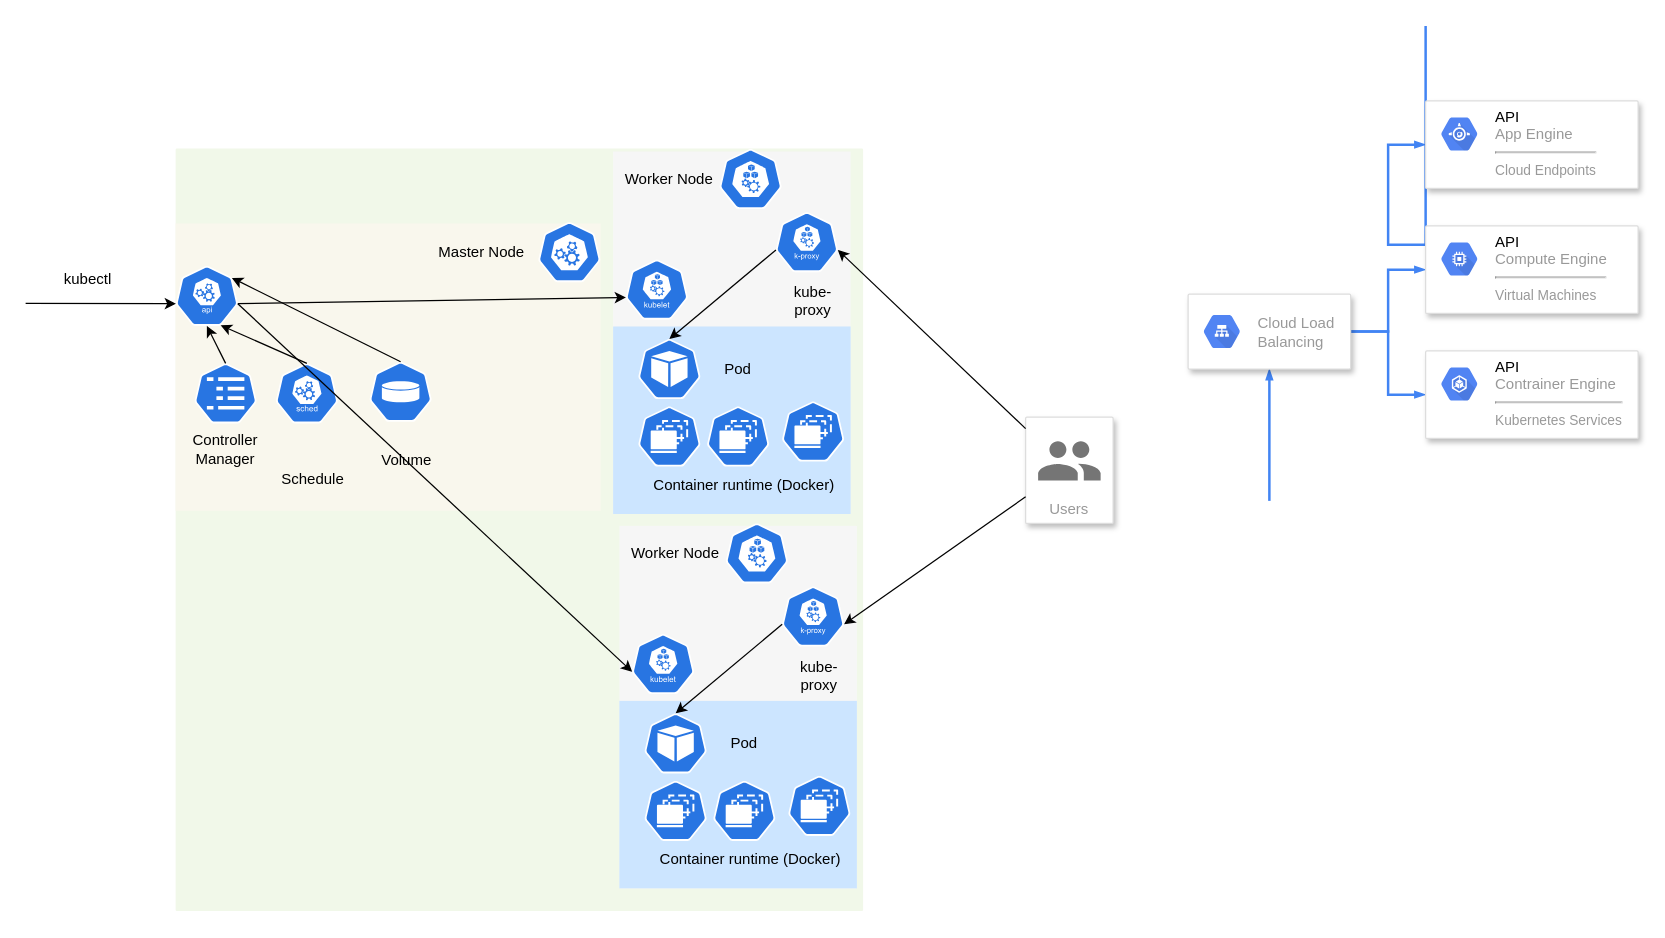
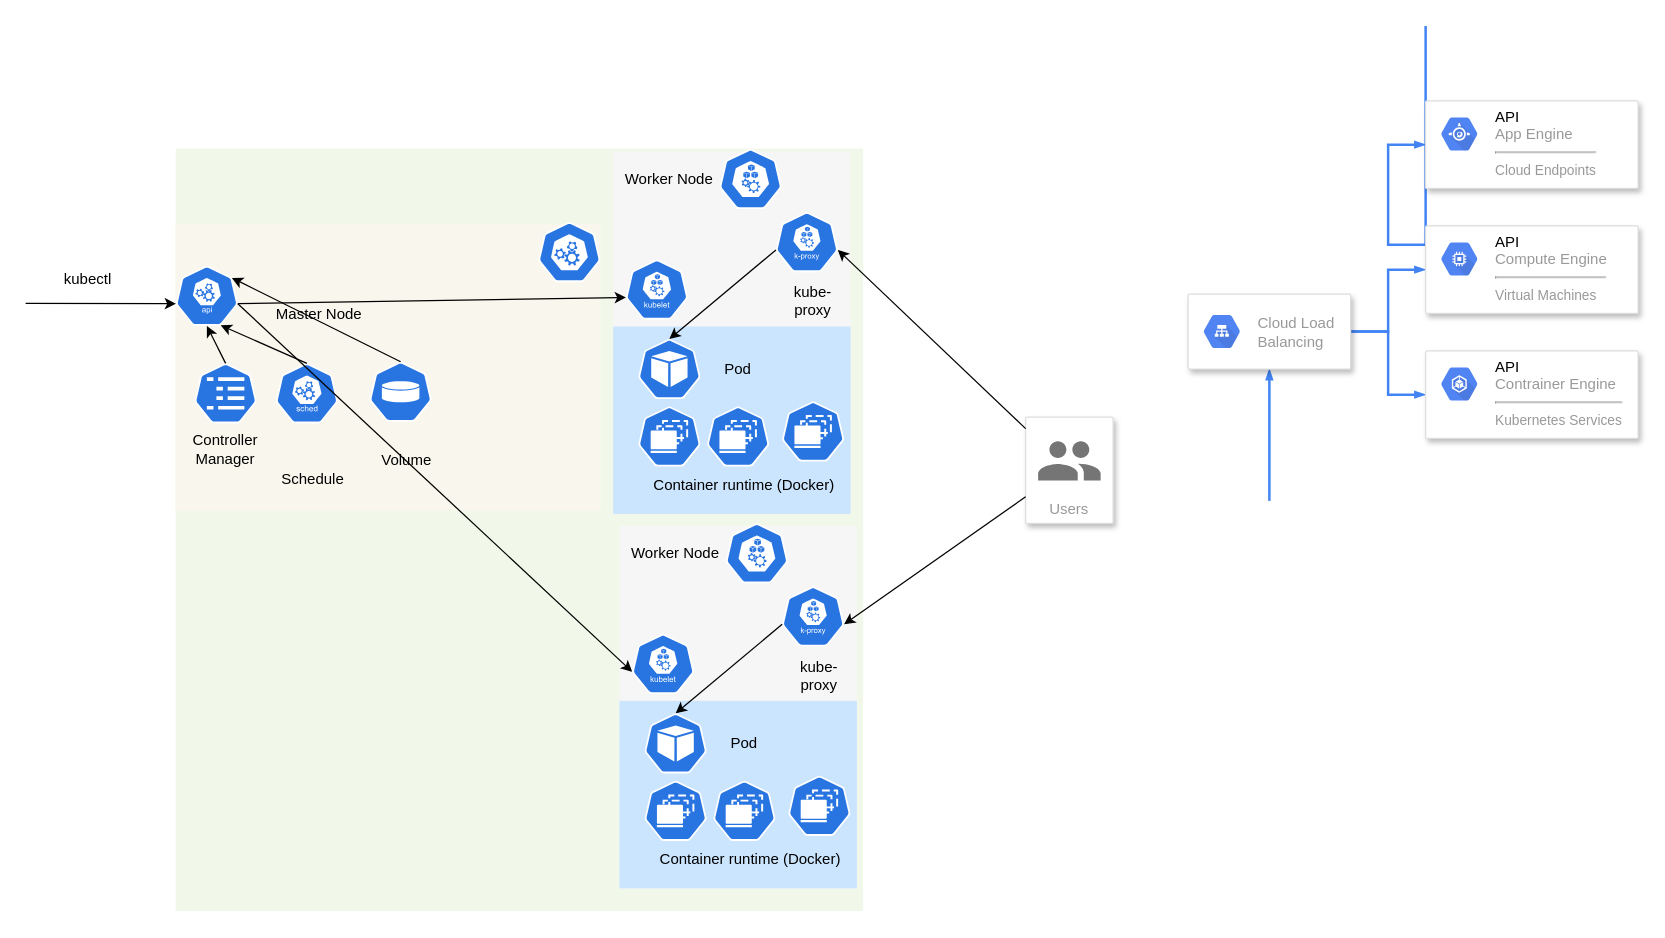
node "Master Node": moved (482, 252) -> (319, 314)
